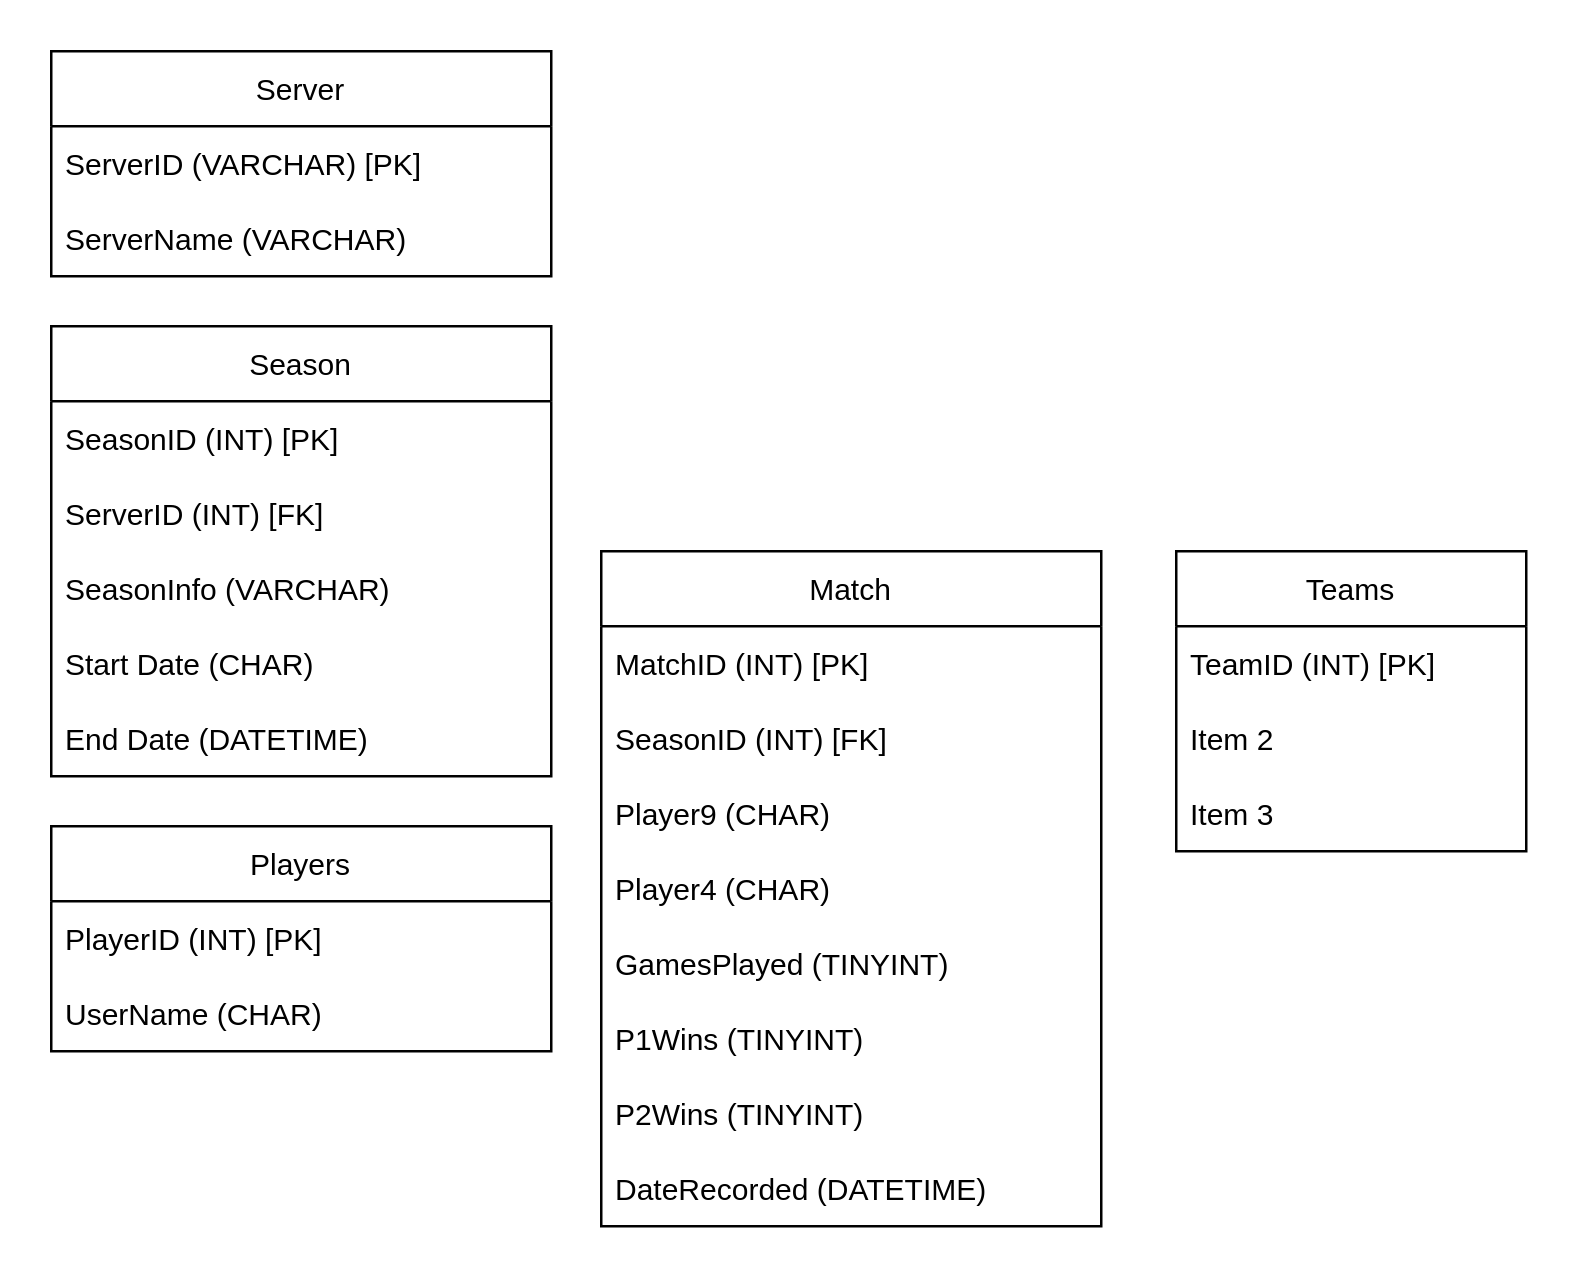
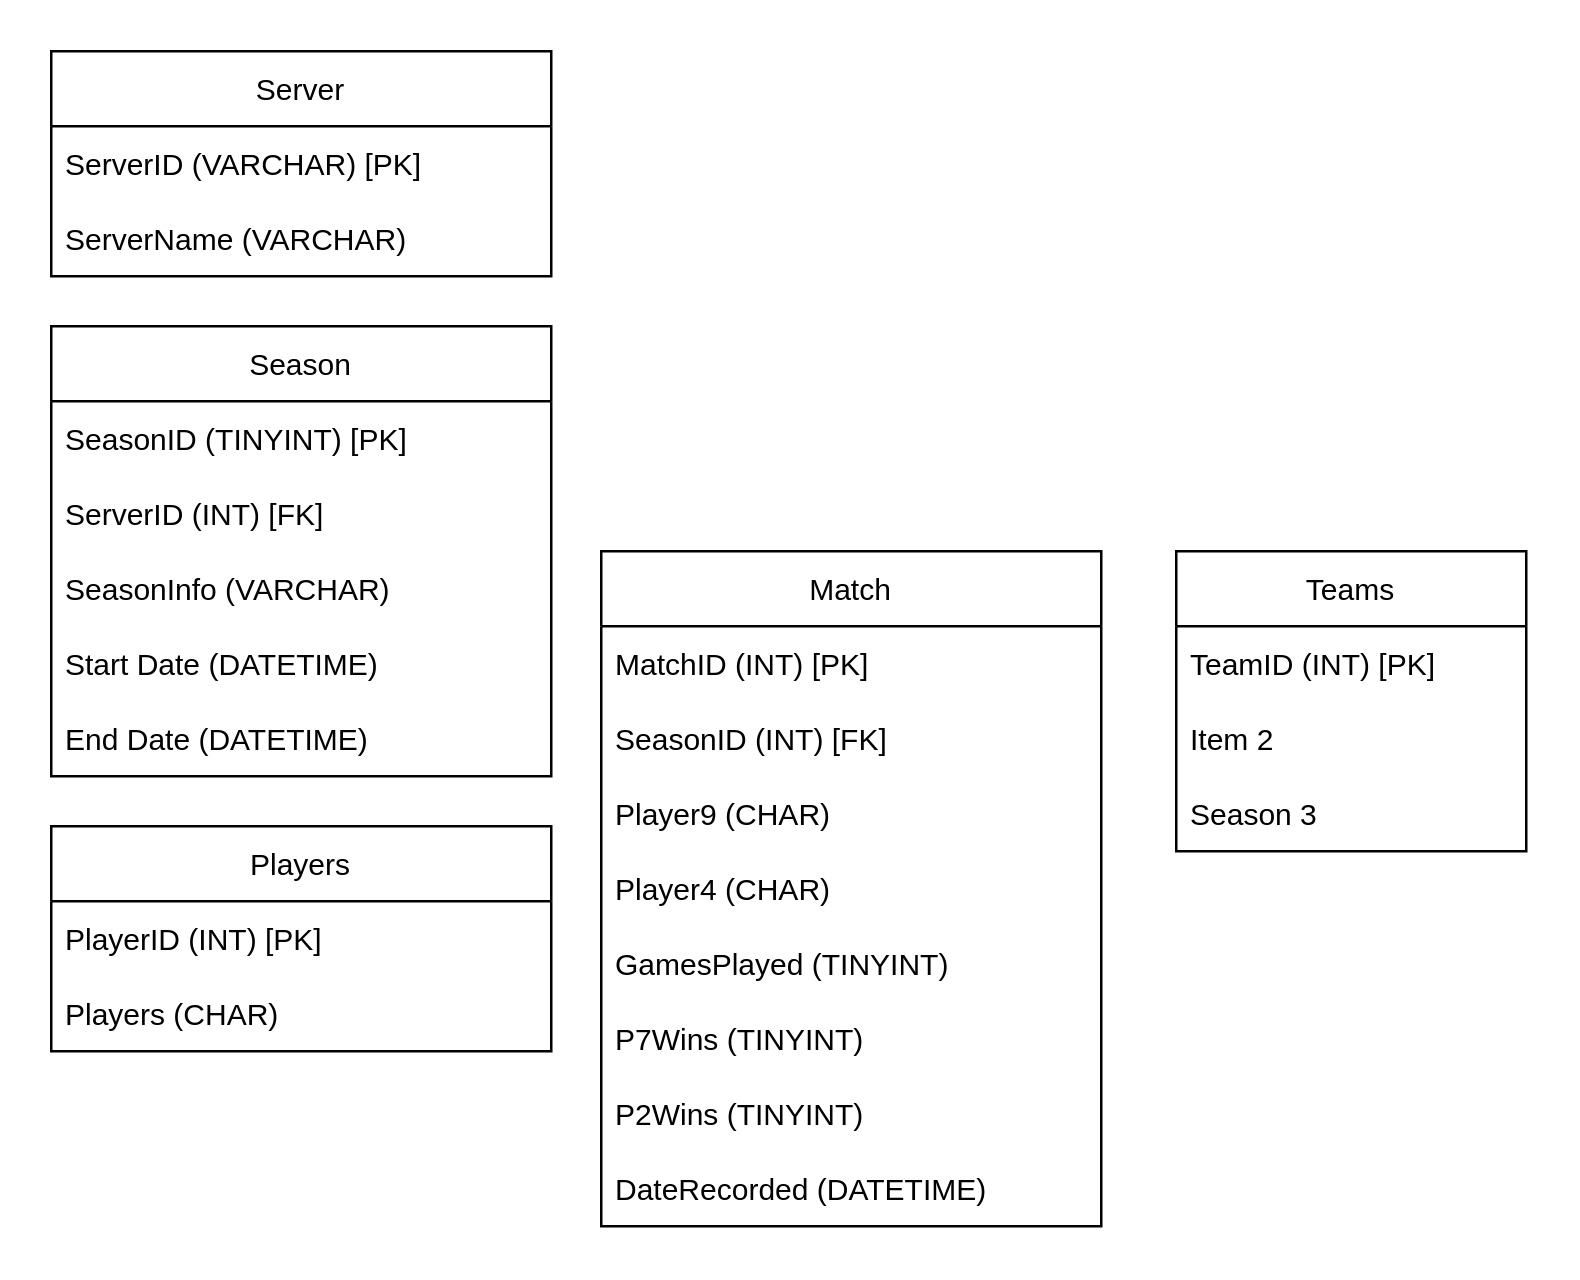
node "SeasonID (INT) [PK]": label "SeasonID (INT) [PK]" -> "SeasonID (TINYINT) [PK]"
node "Start Date (CHAR)": label "Start Date (CHAR)" -> "Start Date (DATETIME)"
node "Item 3": label "Item 3" -> "Season 3"
node "UserName (CHAR)": label "UserName (CHAR)" -> "Players (CHAR)"
node "P1Wins (TINYINT)": label "P1Wins (TINYINT)" -> "P7Wins (TINYINT)"
